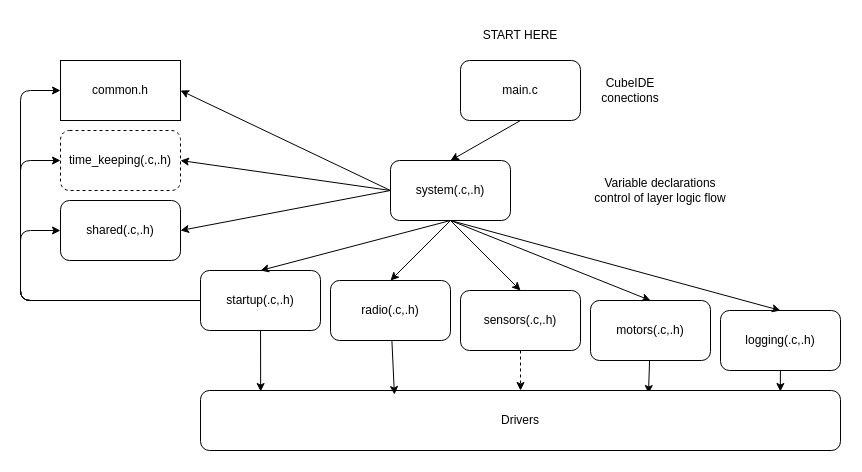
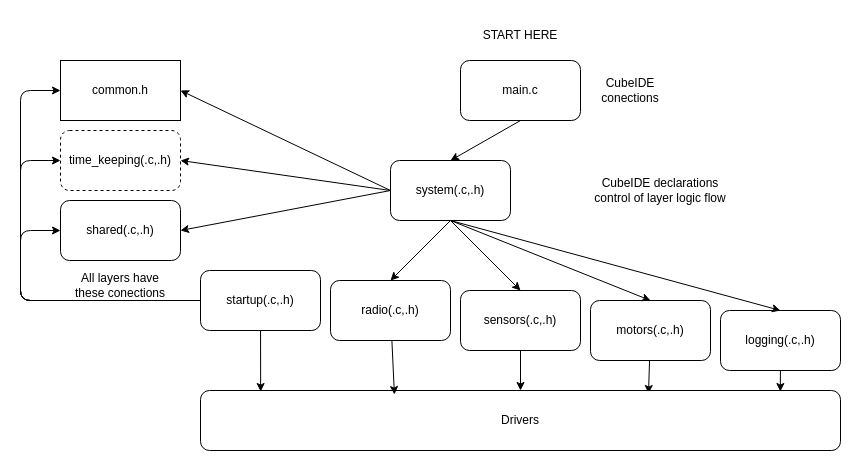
node "Variable declarations control of layer logic flow": label "Variable declarations control of layer logic flow" -> "CubeIDE declarations control of layer logic flow"
edge "system(.c,.h)" -> "startup(.c,.h)": removed
node "All layers have these conections": added
edge "sensors(.c,.h)" -> "Drivers": style dashed -> solid
